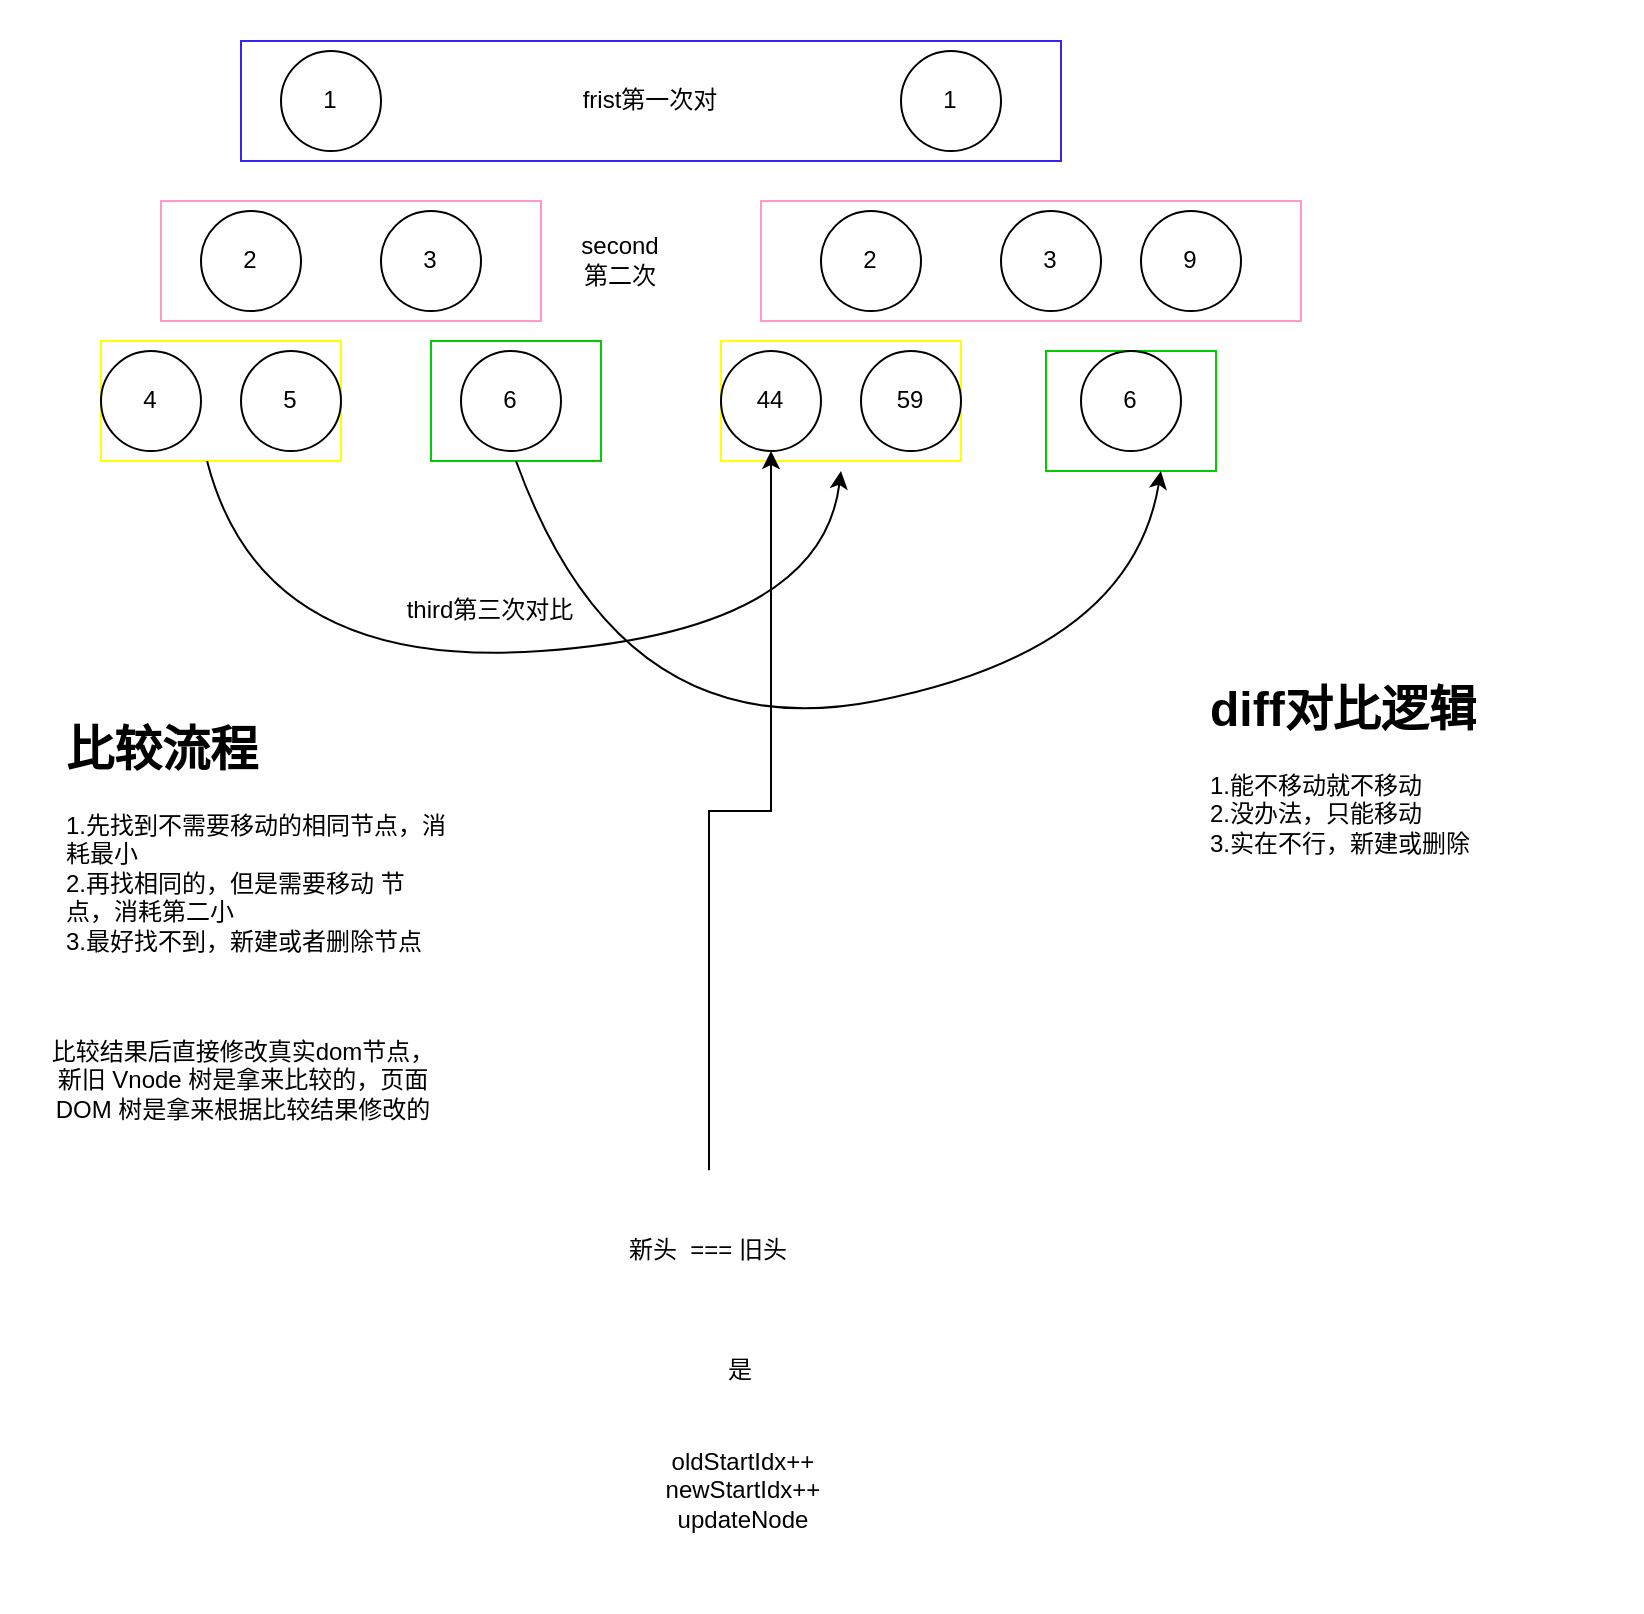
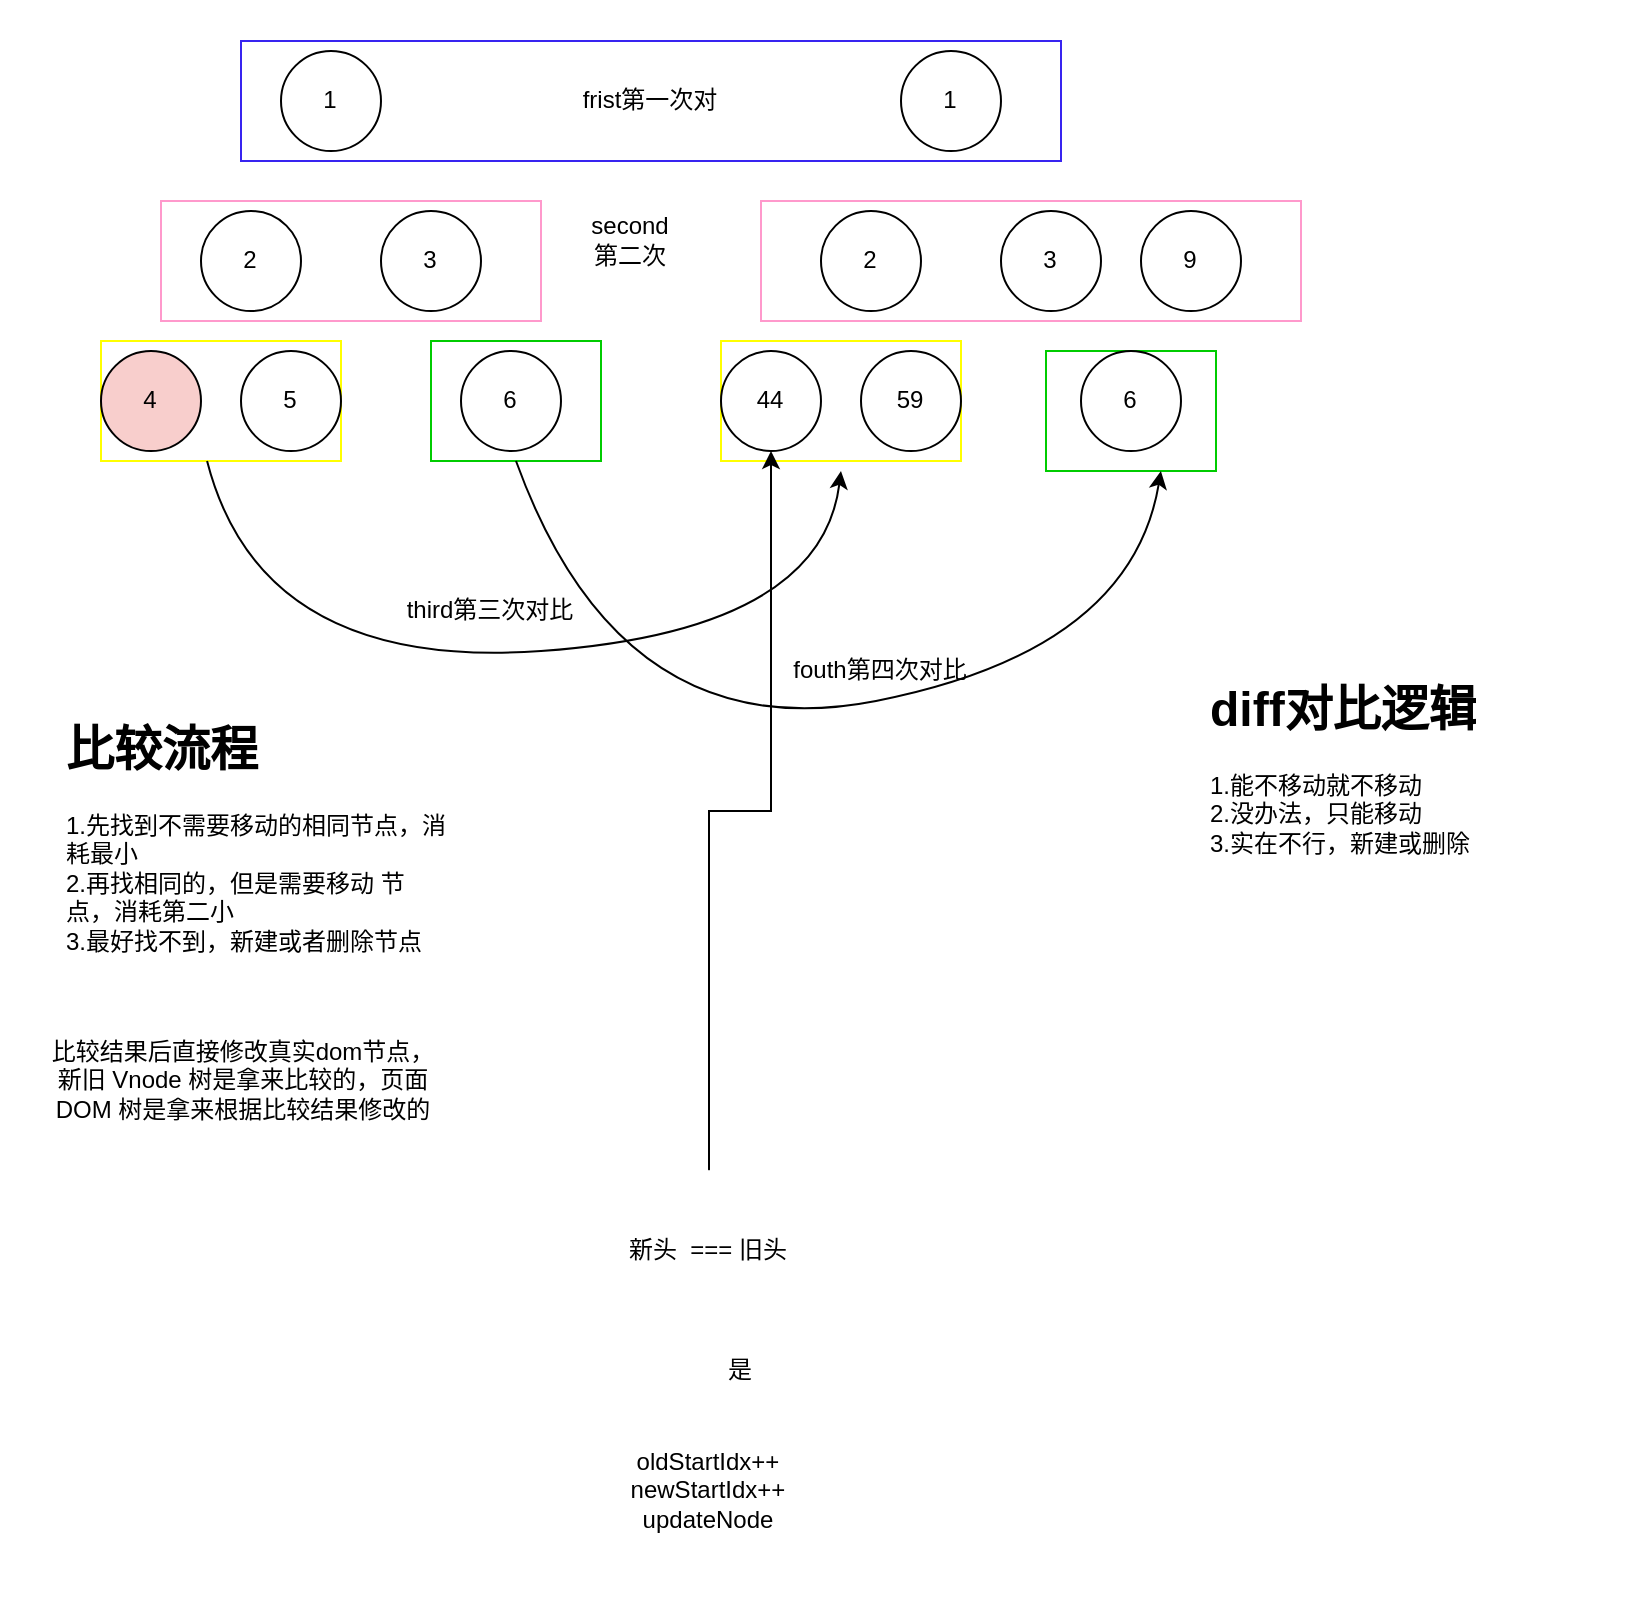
node "second第二次": moved (621, 261) -> (631, 241)
node "4": fillcolor #ffffff -> #f8cecc
node "fouth第四次对比": added
node "oldStartIdx++ newStartIdx++ updateNode": size 270x160 -> 200x160
